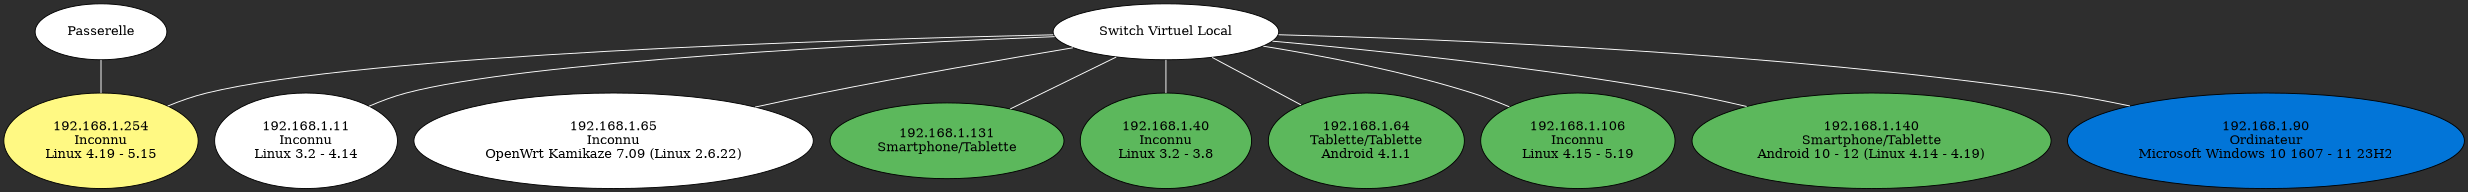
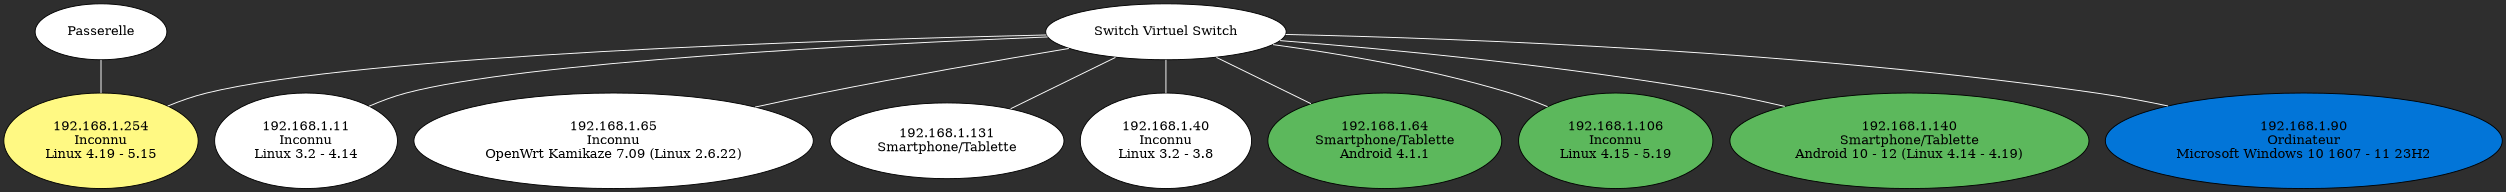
node "Switch Virtuel Local": label "Switch Virtuel Local" -> "Switch Virtuel Switch"
node "192.168.1.131 Smartphone/Tablette": fillcolor #5cb85c -> #ffffff
node "192.168.1.40 Inconnu Linux 3.2 - 3.8": fillcolor #5cb85c -> #ffffff
node "192.168.1.64 Tablette/Tablette Android 4.1.1": label "192.168.1.64 Tablette/Tablette Android 4.1.1" -> "192.168.1.64 Smartphone/Tablette Android 4.1.1"
